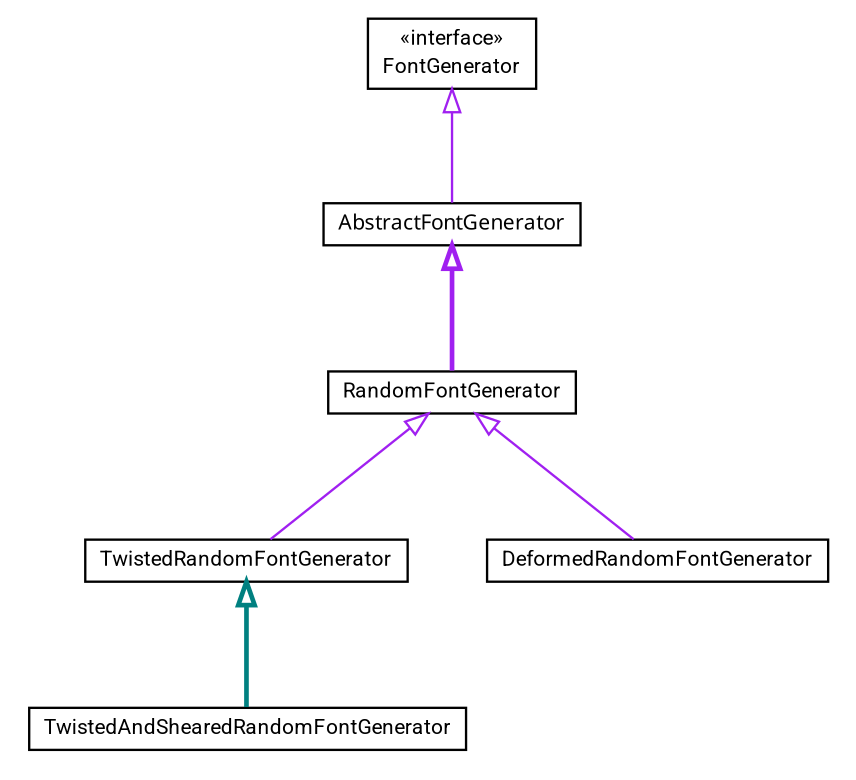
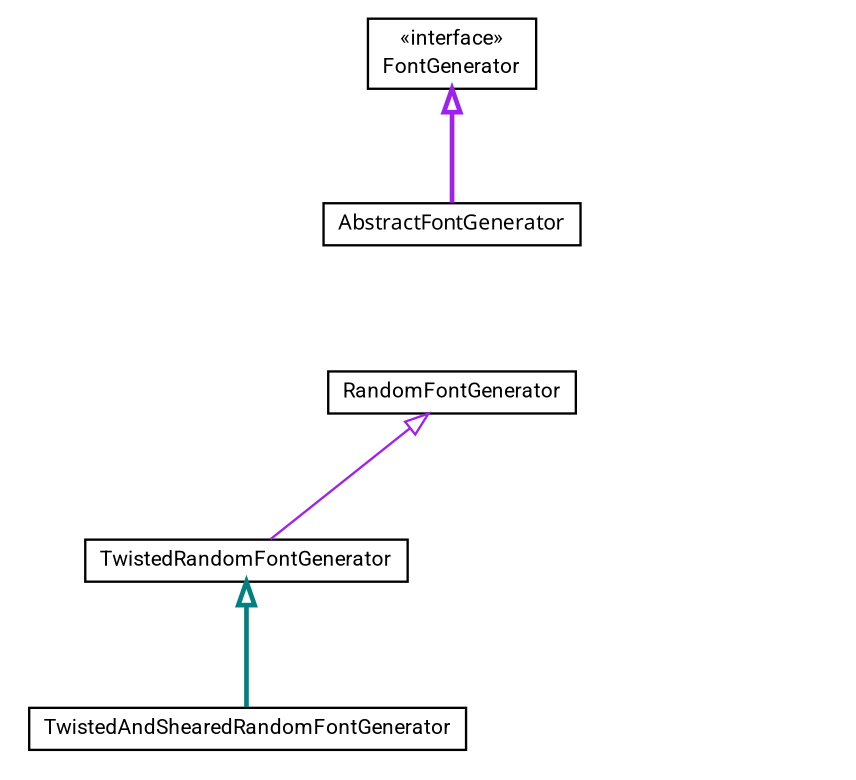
edge "AbstractFontGenerator" -> "FontGenerator": style solid -> bold
edge "RandomFontGenerator" -> "AbstractFontGenerator": removed
node "DeformedRandomFontGenerator": removed
